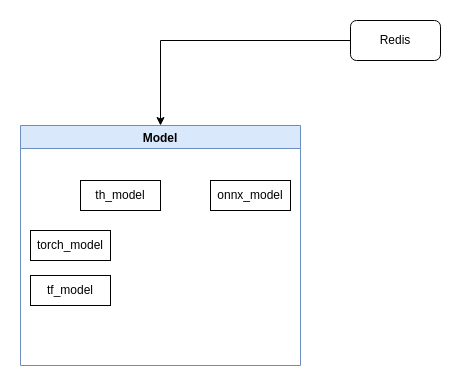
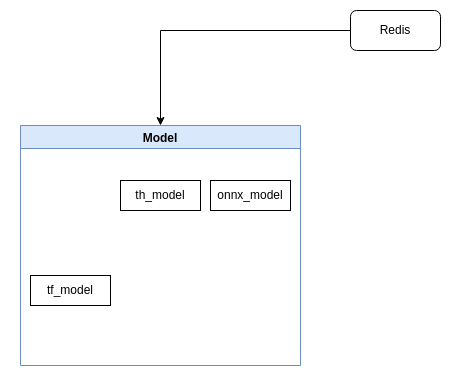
node "Redis": moved (396, 41) -> (396, 31)
node "th_model": moved (121, 196) -> (161, 196)
node "torch_model": removed
